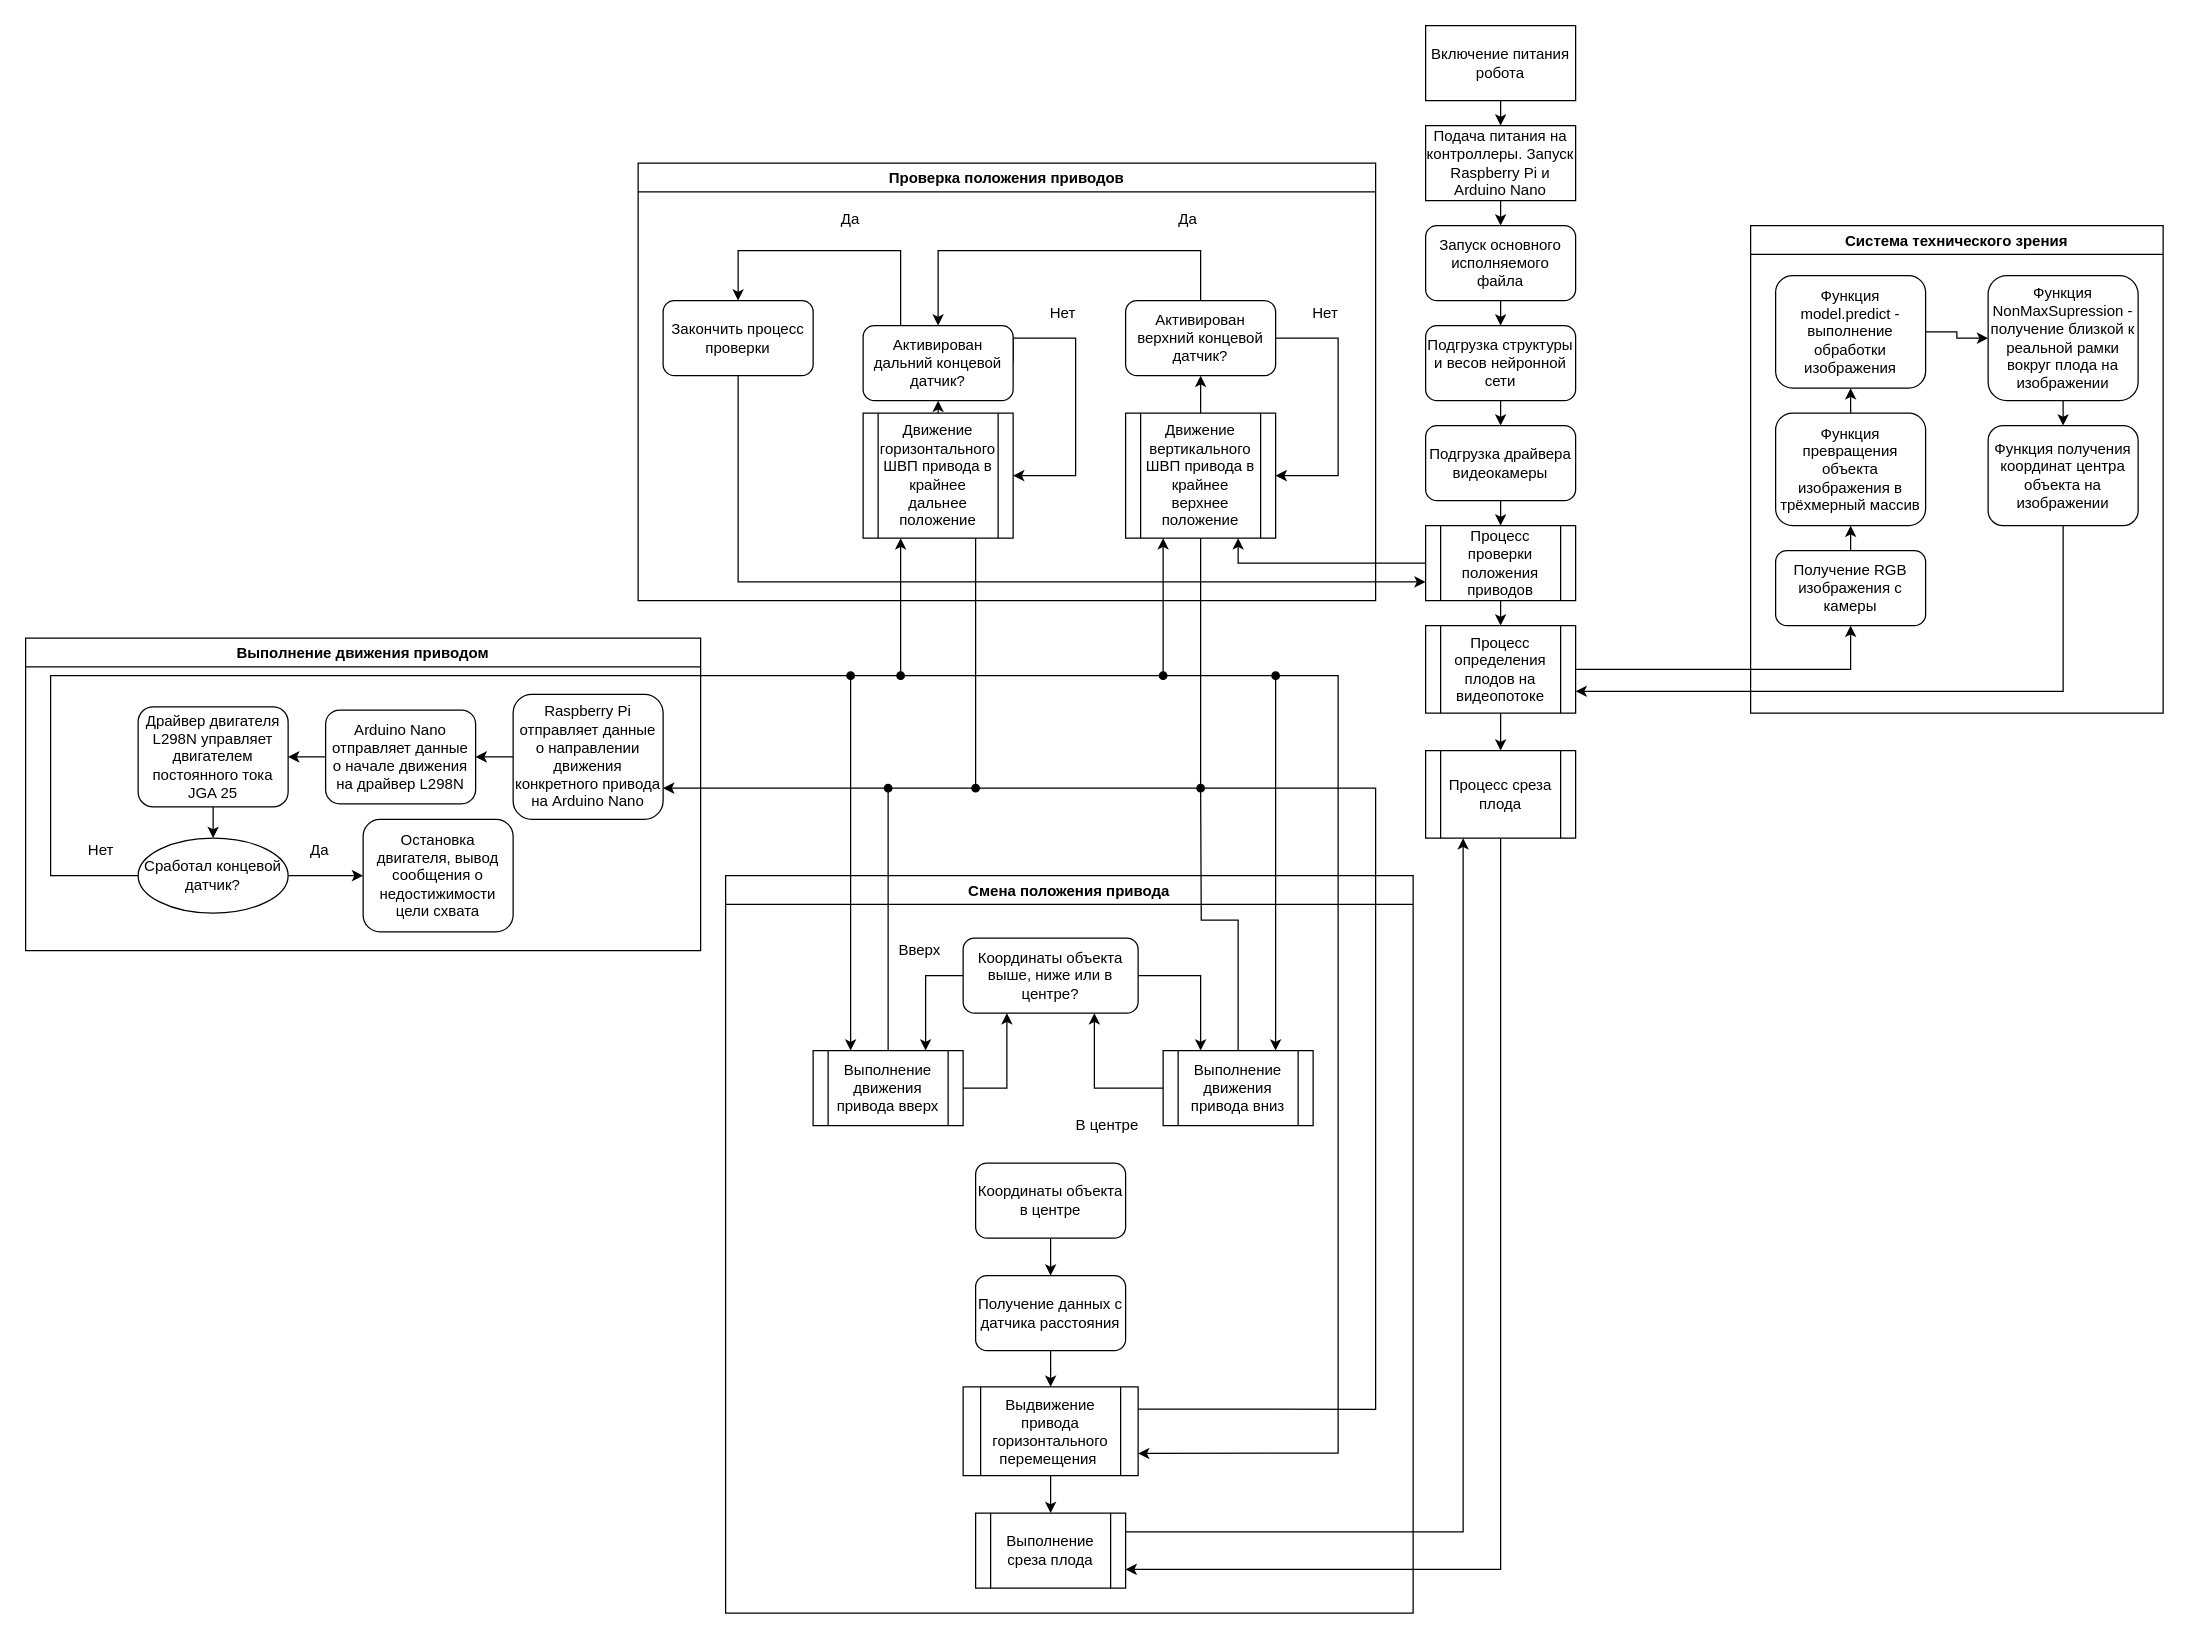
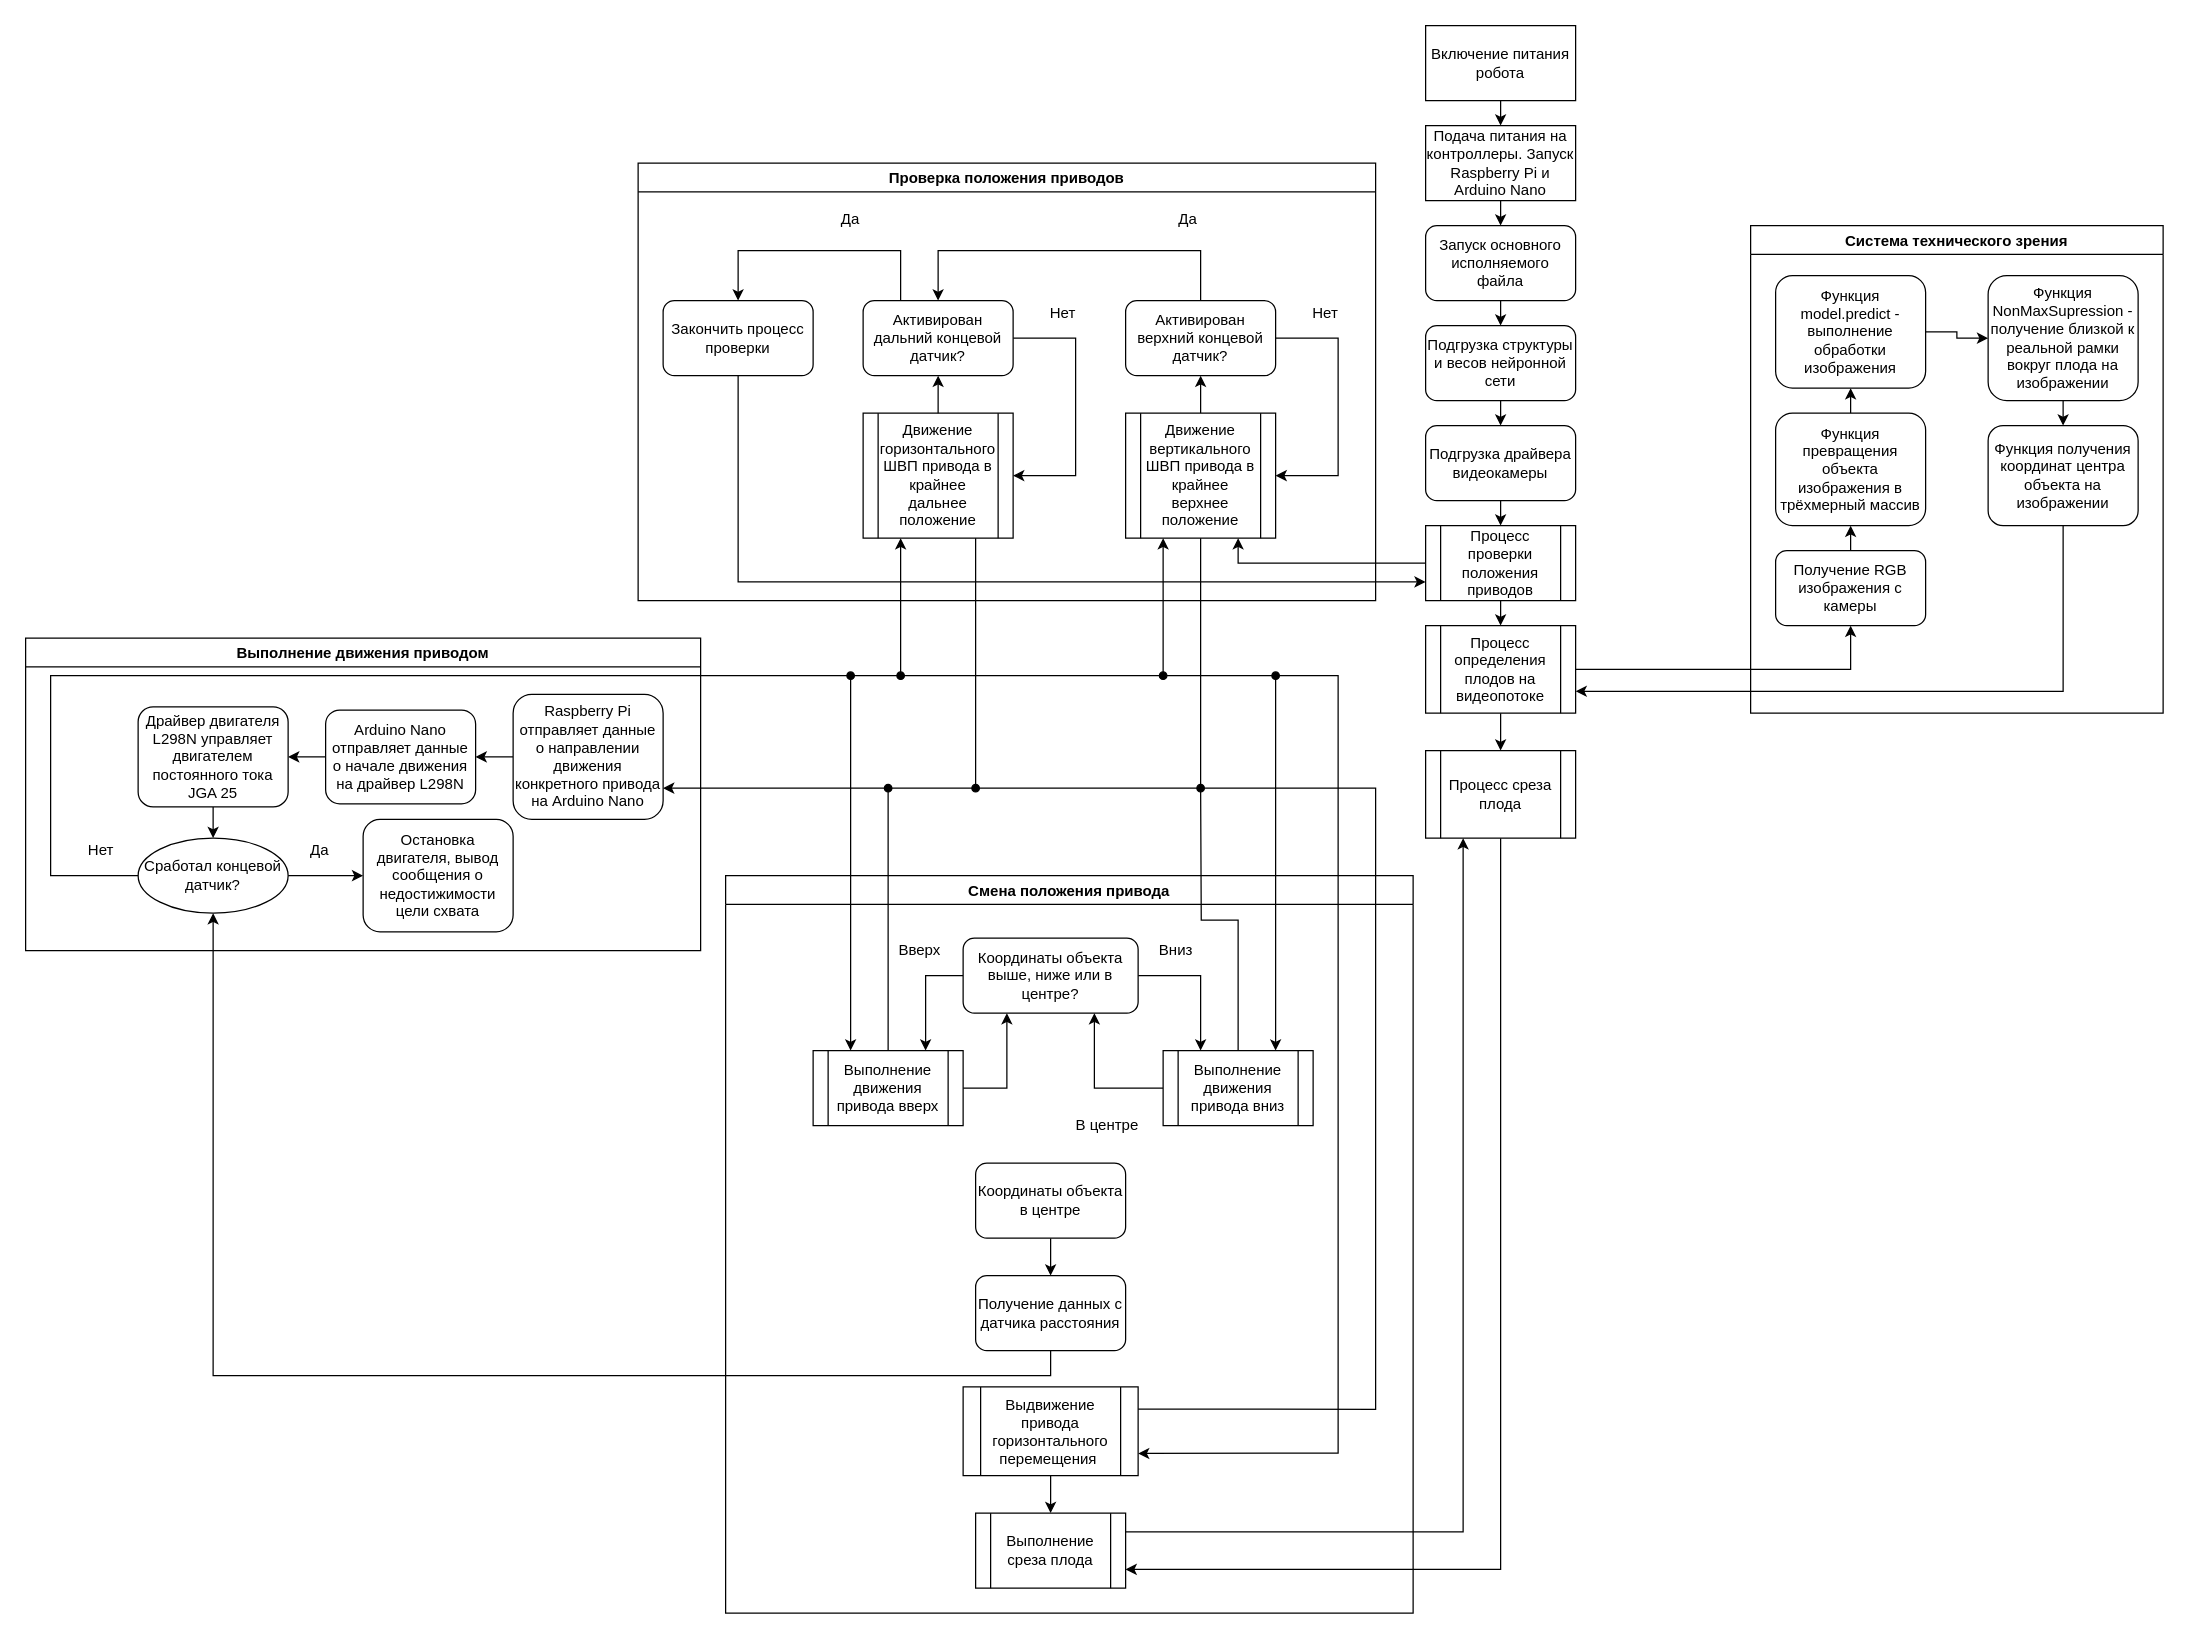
node "Активирован дальний концевой датчик?": moved (938, 363) -> (938, 338)
node "Вниз": added
edge "Получение данных с датчика расстояния" -> "Выдвижение привода горизонтального перемещения": now "Получение данных с датчика расстояния" -> "Сработал концевой датчик?"
